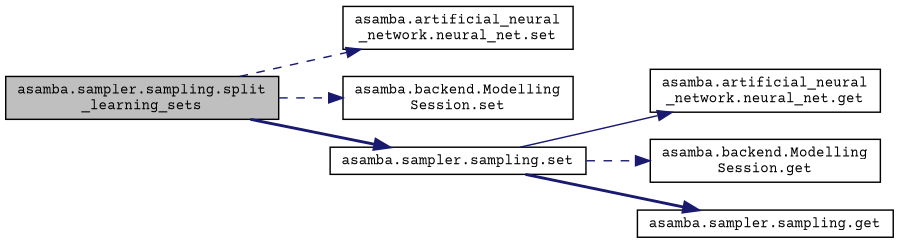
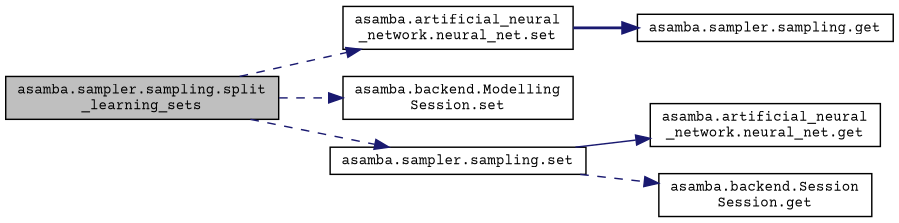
edge "asamba.sampler.sampling.split _learning_sets" -> "asamba.sampler.sampling.set": style bold -> dashed
node "asamba.backend.Modelling Session.get": label "asamba.backend.Modelling Session.get" -> "asamba.backend.Session Session.get"
edge "asamba.sampler.sampling.set" -> "asamba.sampler.sampling.get": now "asamba.artificial_neural _network.neural_net.set" -> "asamba.sampler.sampling.get"
